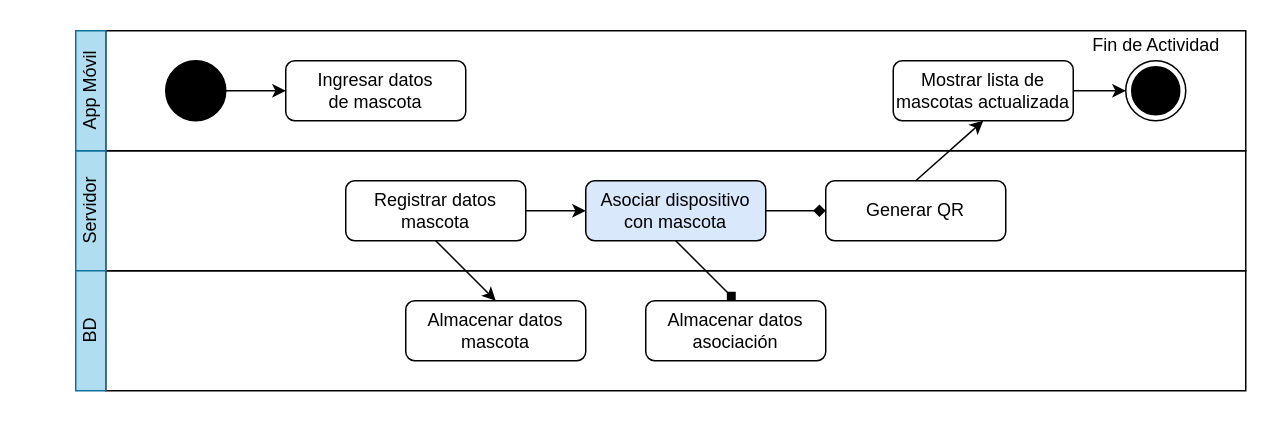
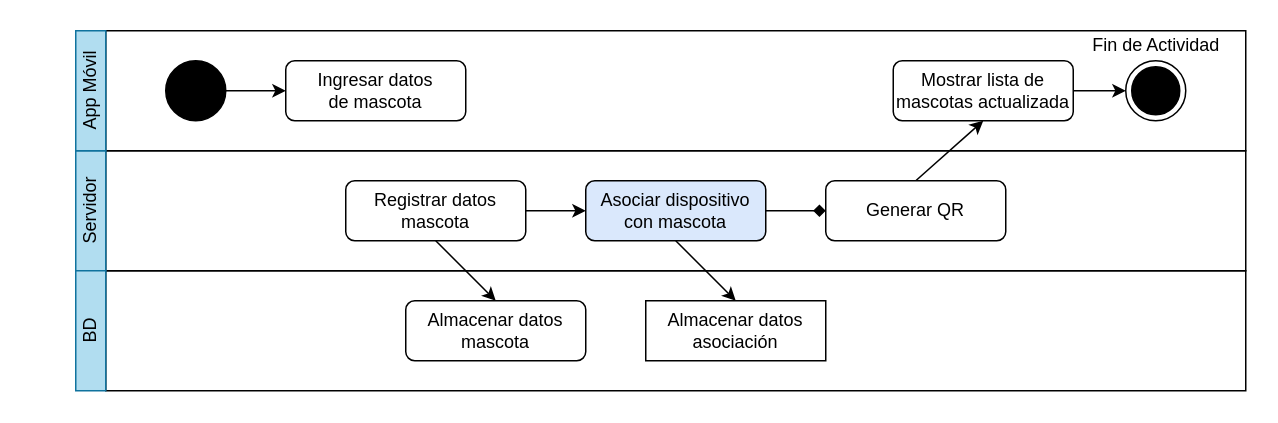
edge "Asociar dispositivo con mascota" -> "Almacenar datos asociación": arrowhead diamond -> classic
node "Almacenar datos asociación": shape rounded rectangle -> rectangle
